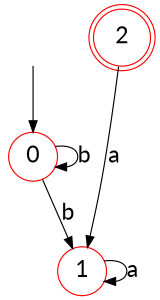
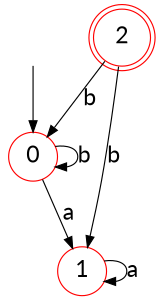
edge "2" -> "0": added, label "b"
edge "2" -> "1": label "a" -> "b"
edge "0" -> "1": label "b" -> "a"
